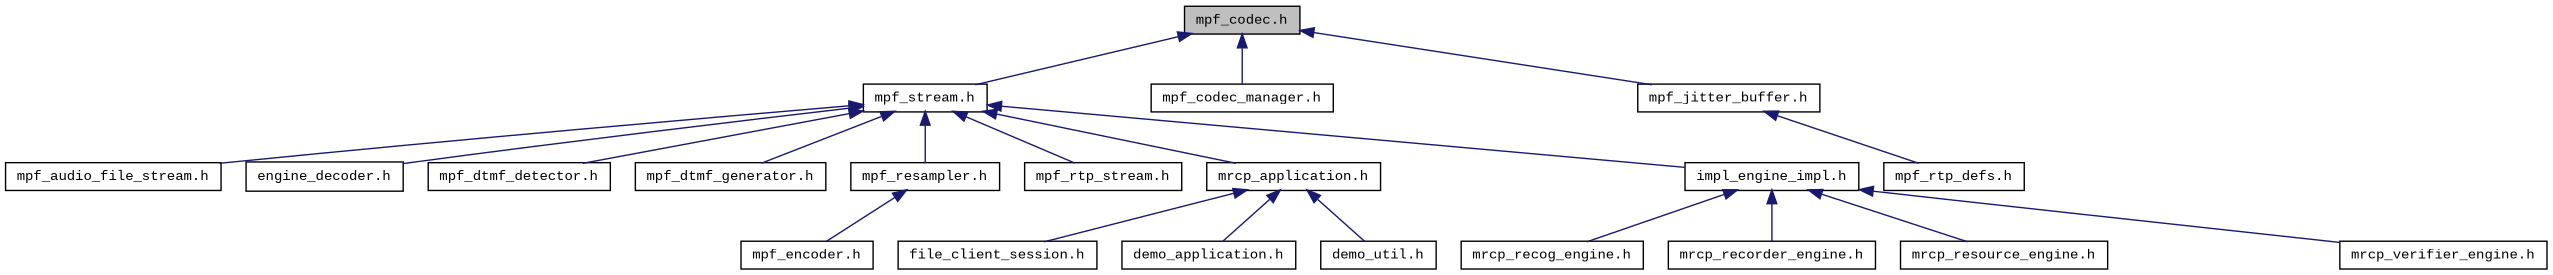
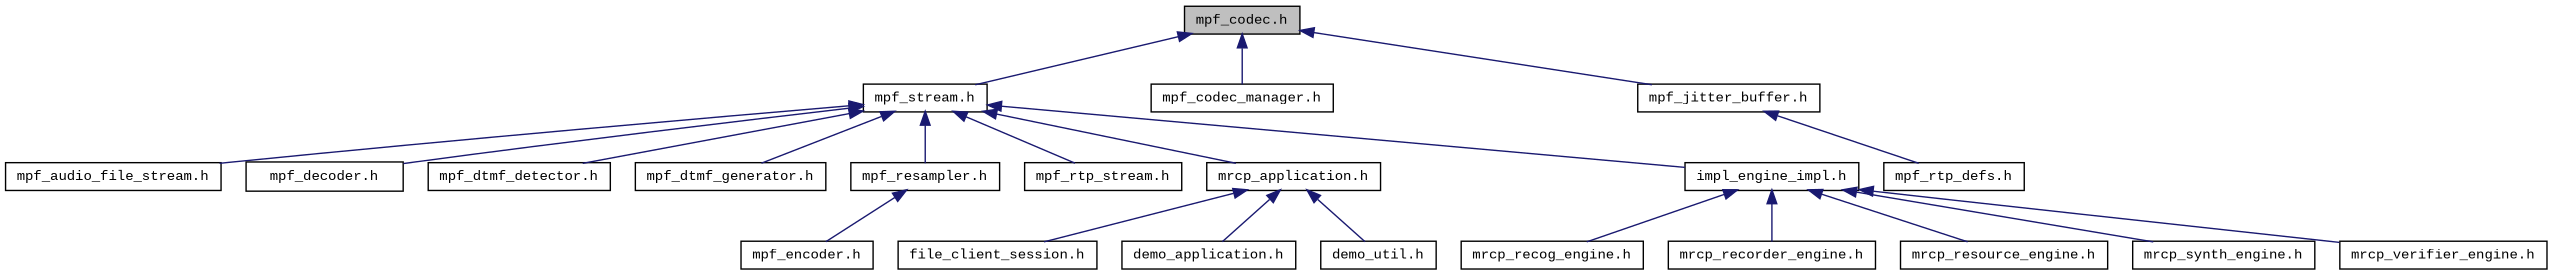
node "engine_decoder.h": label "engine_decoder.h" -> "mpf_decoder.h"
node "mrcp_synth_engine.h": added
